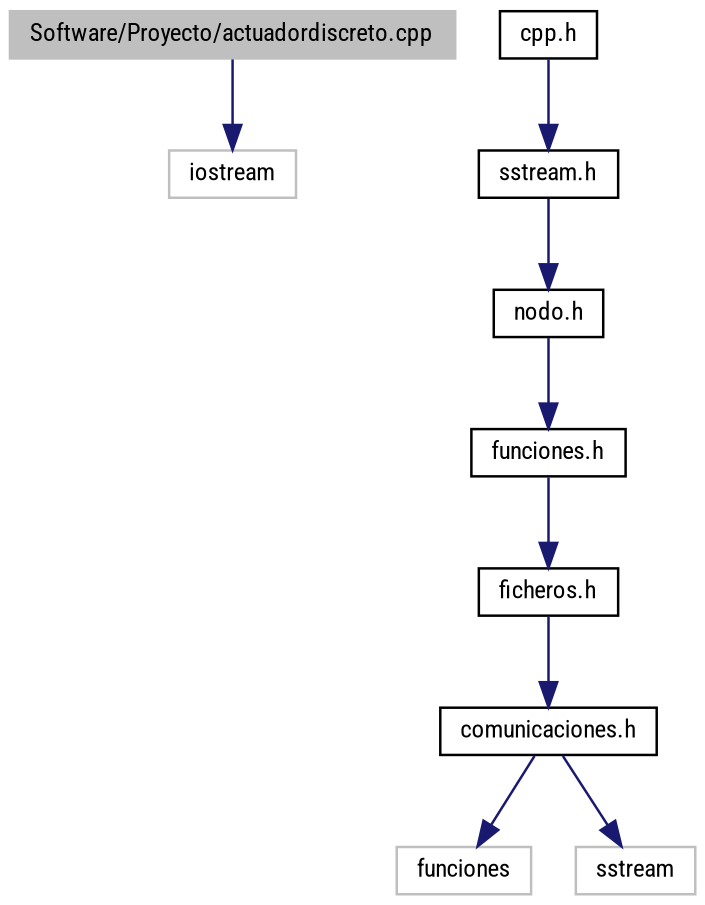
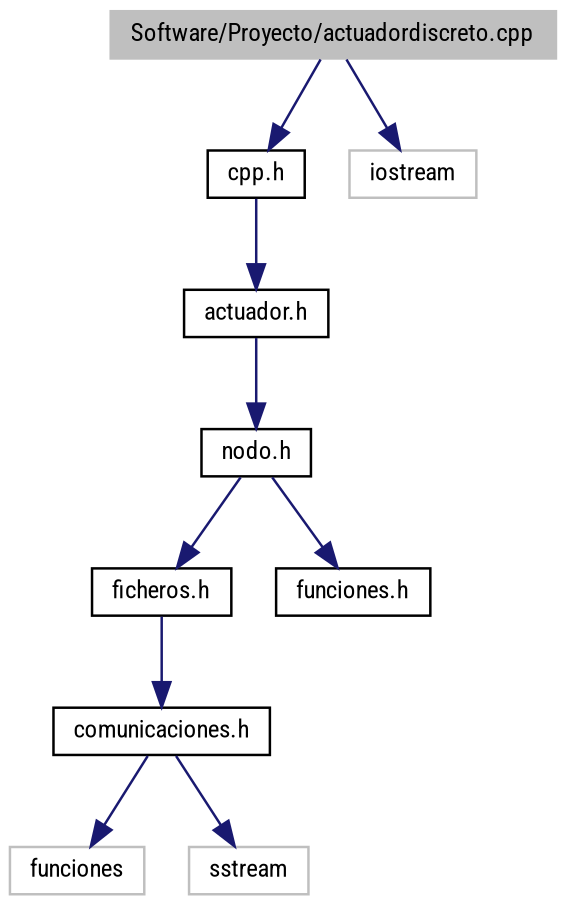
edge "Software/Proyecto/actuadordiscreto.cpp" -> "cpp.h": added
node "sstream.h": label "sstream.h" -> "actuador.h"
edge "funciones.h" -> "ficheros.h": now "nodo.h" -> "ficheros.h"
